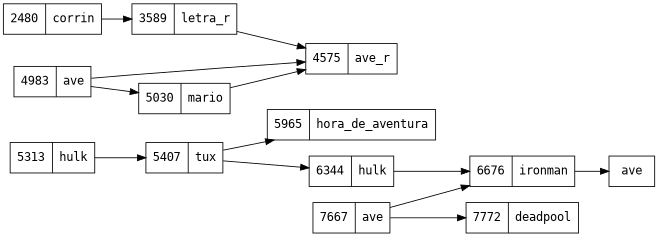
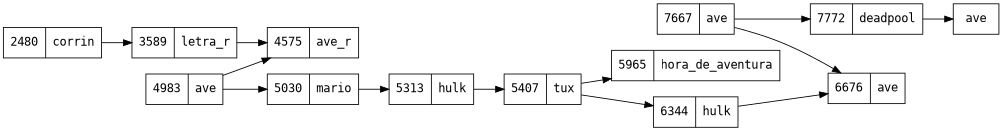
edge "5030" -> "4575": now "5030" -> "5313"
node "6676": text "ironman" -> "ave"
edge "6676" -> "ave": now "7772" -> "ave"
